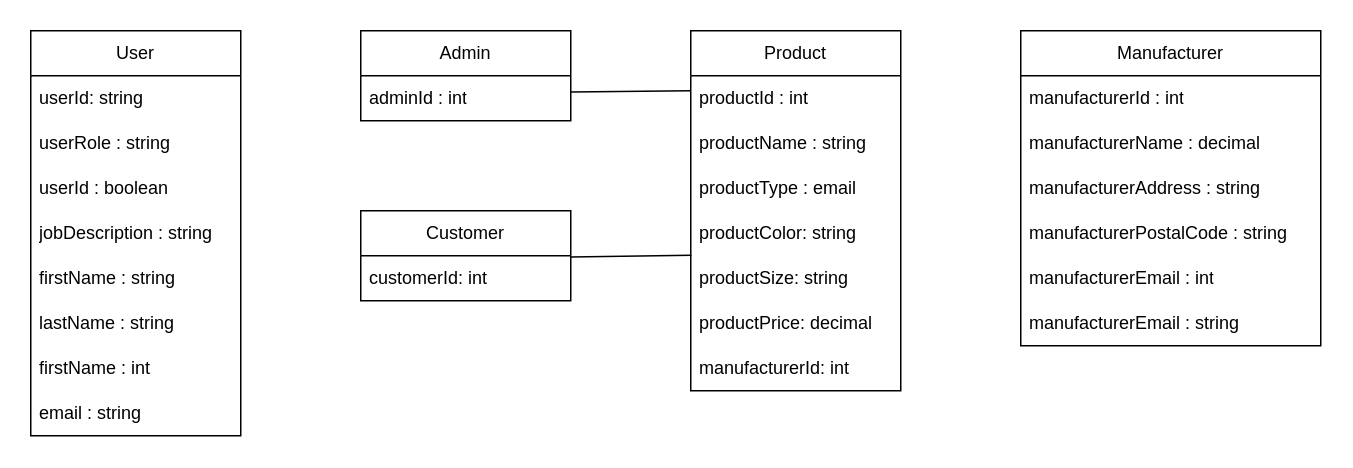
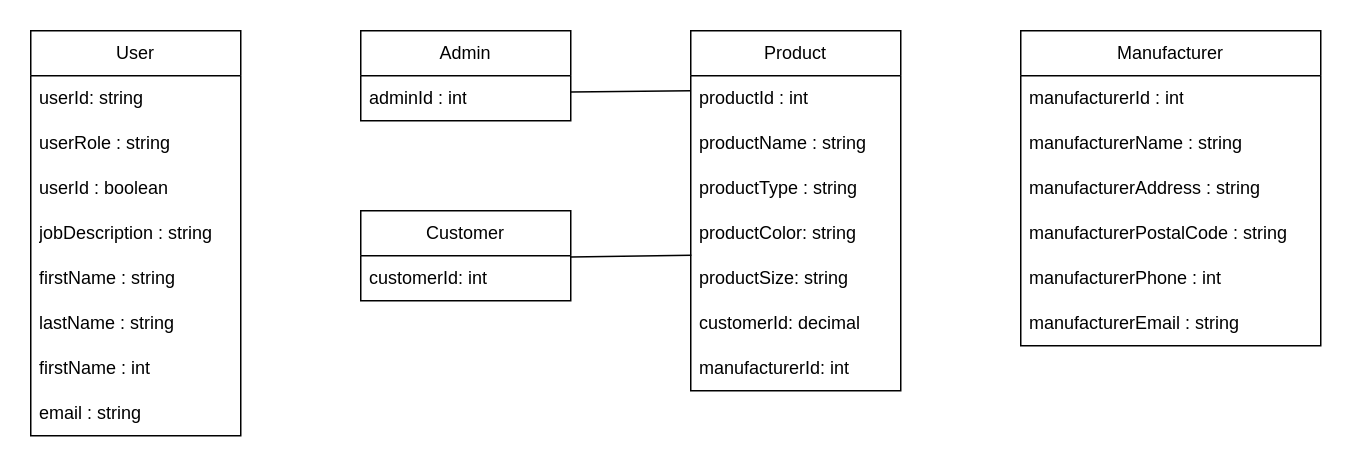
node "manufacturerName : decimal": label "manufacturerName : decimal" -> "manufacturerName : string"
node "productType : email": label "productType : email" -> "productType : string"
node "manufacturerEmail : int": label "manufacturerEmail : int" -> "manufacturerPhone : int"
node "productPrice: decimal": label "productPrice: decimal" -> "customerId: decimal"
